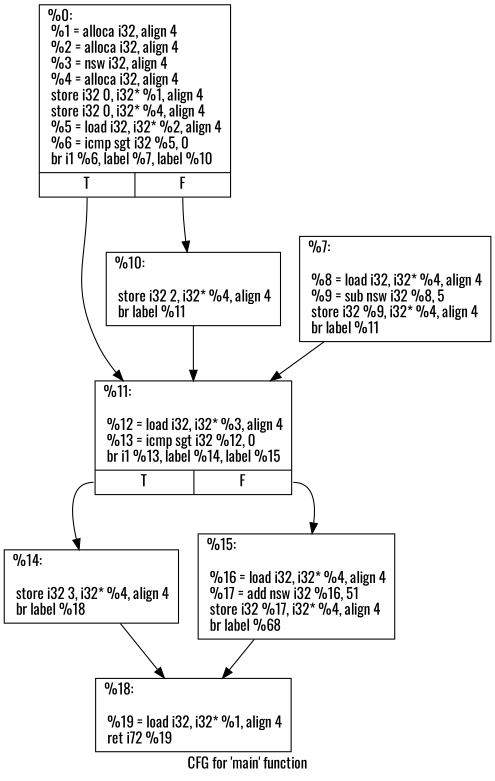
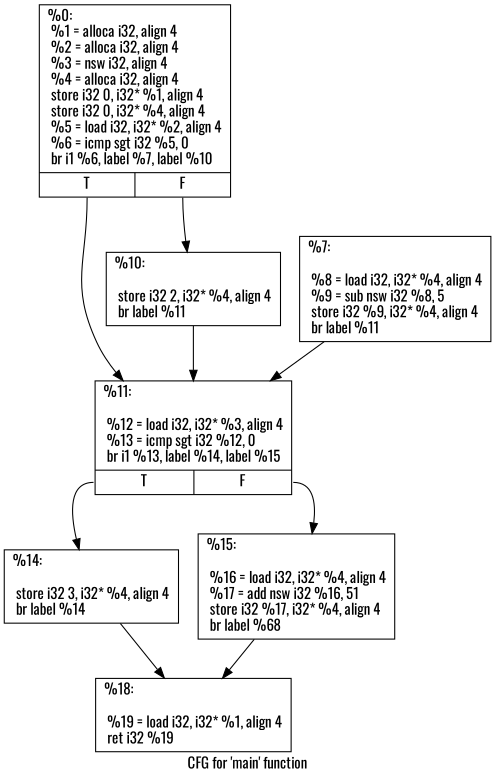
node "%14:": text "br label %18" -> "br label %14"
node "%18:": text "ret i72 %19" -> "ret i32 %19"
